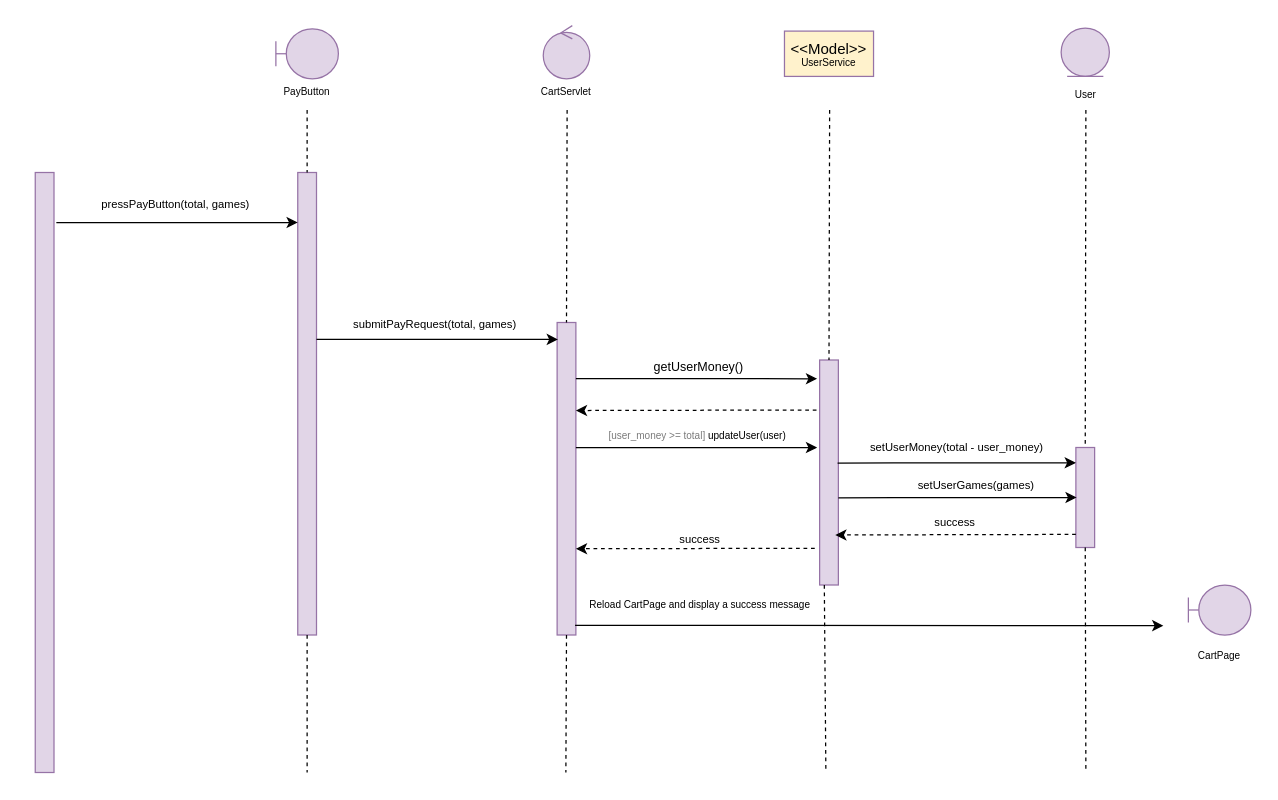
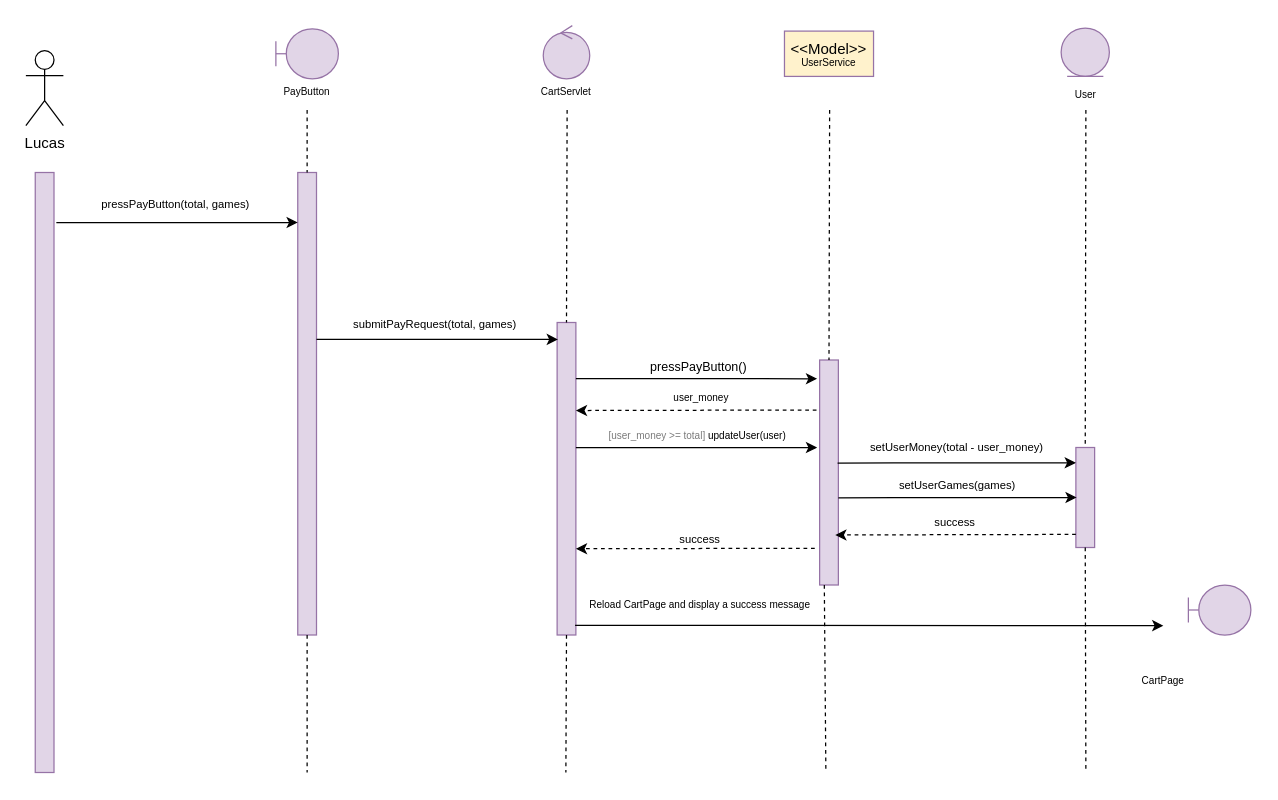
node "Lucas": added
node "getUserMoney()": label "getUserMoney()" -> "pressPayButton()"
node "user_money": added
node "setUserGames(games)": moved (976, 485) -> (957, 485)
node "CartPage": moved (1219, 655) -> (1163, 680)
